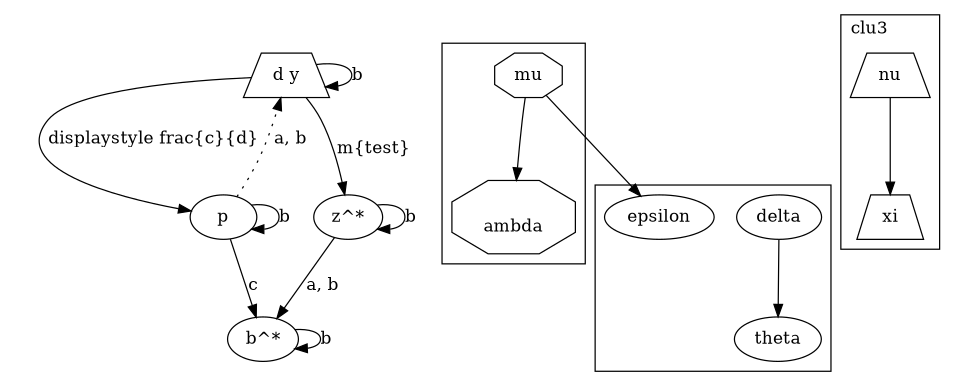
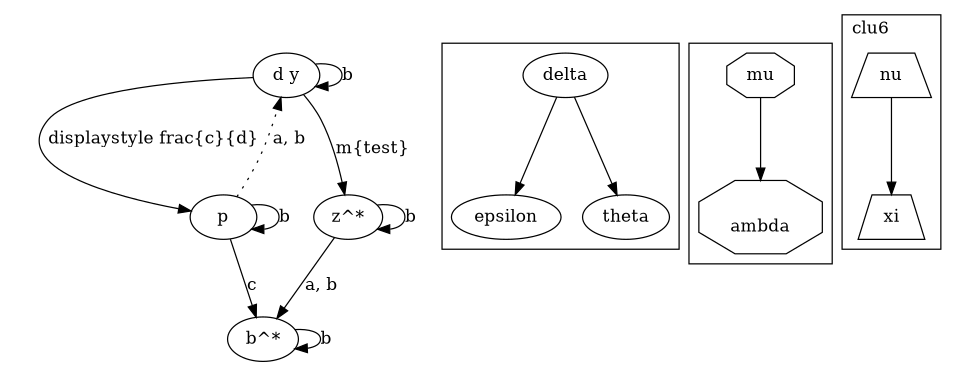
cluster "clu3": label "clu3" -> "clu6"
node "d y": shape trapezium -> ellipse
edge "mu" -> "epsilon": now "delta" -> "epsilon"
